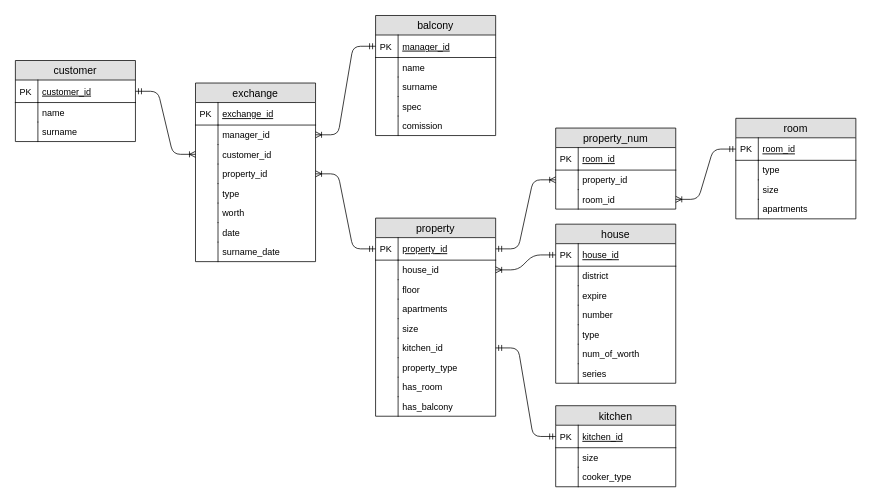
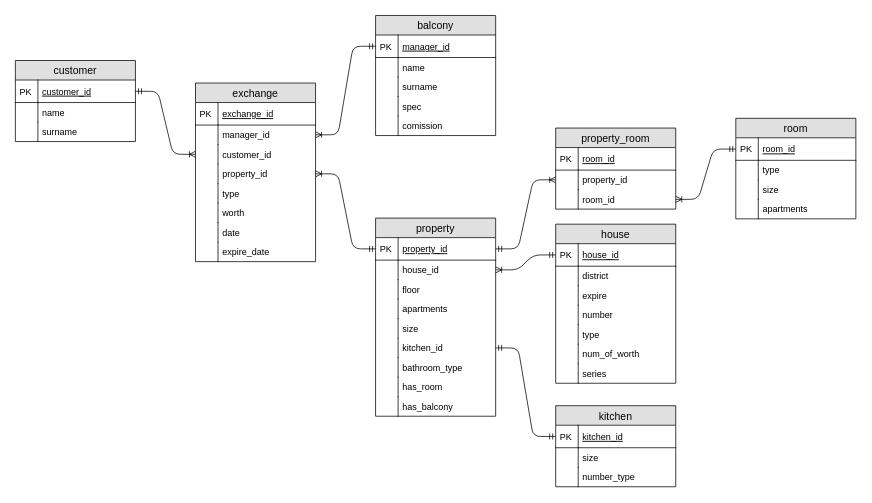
node "property_num": label "property_num" -> "property_room"
node "surname_date": label "surname_date" -> "expire_date"
node "property_type": label "property_type" -> "bathroom_type"
node "cooker_type": label "cooker_type" -> "number_type"
